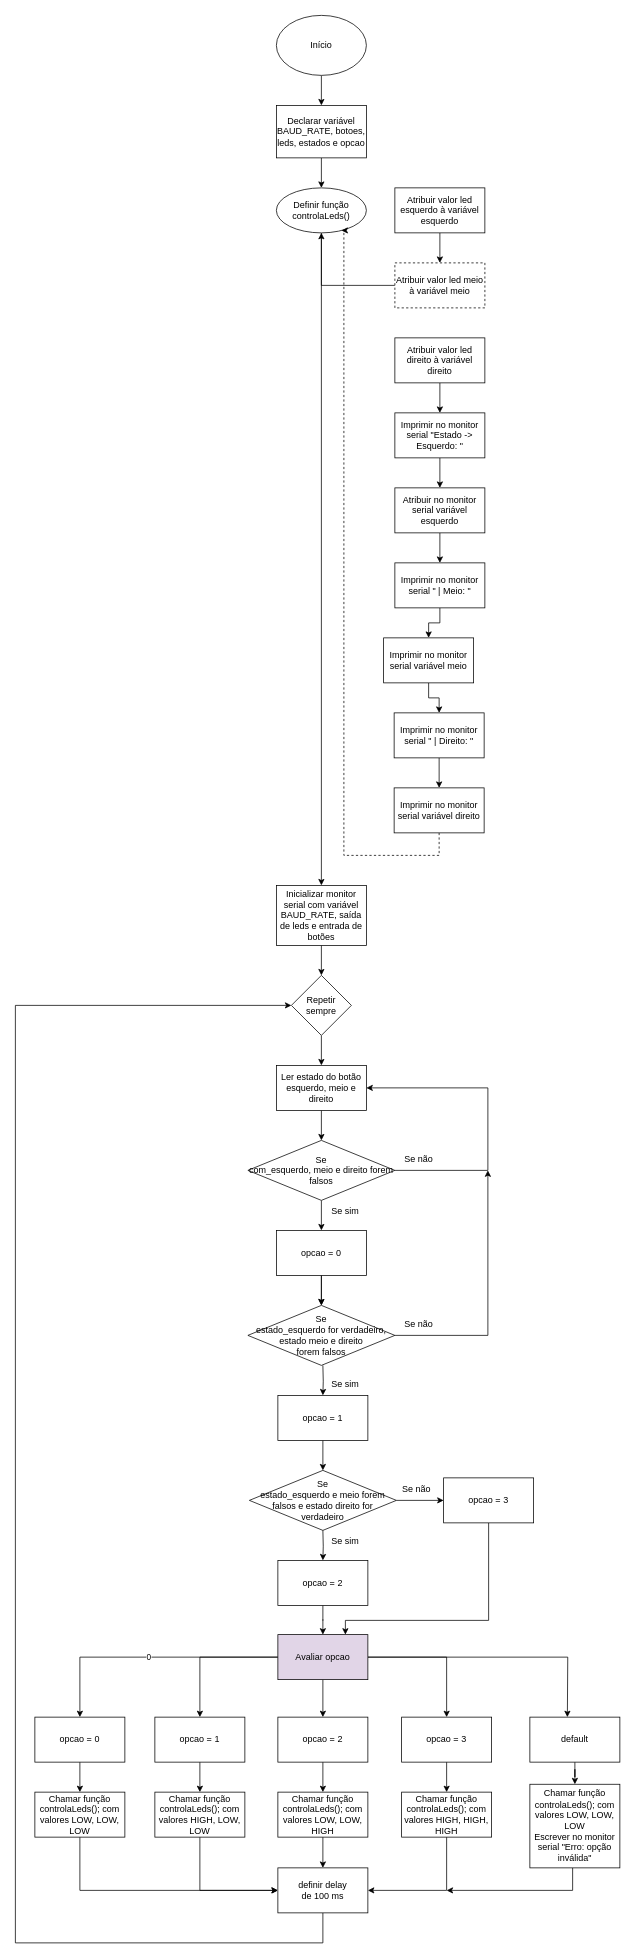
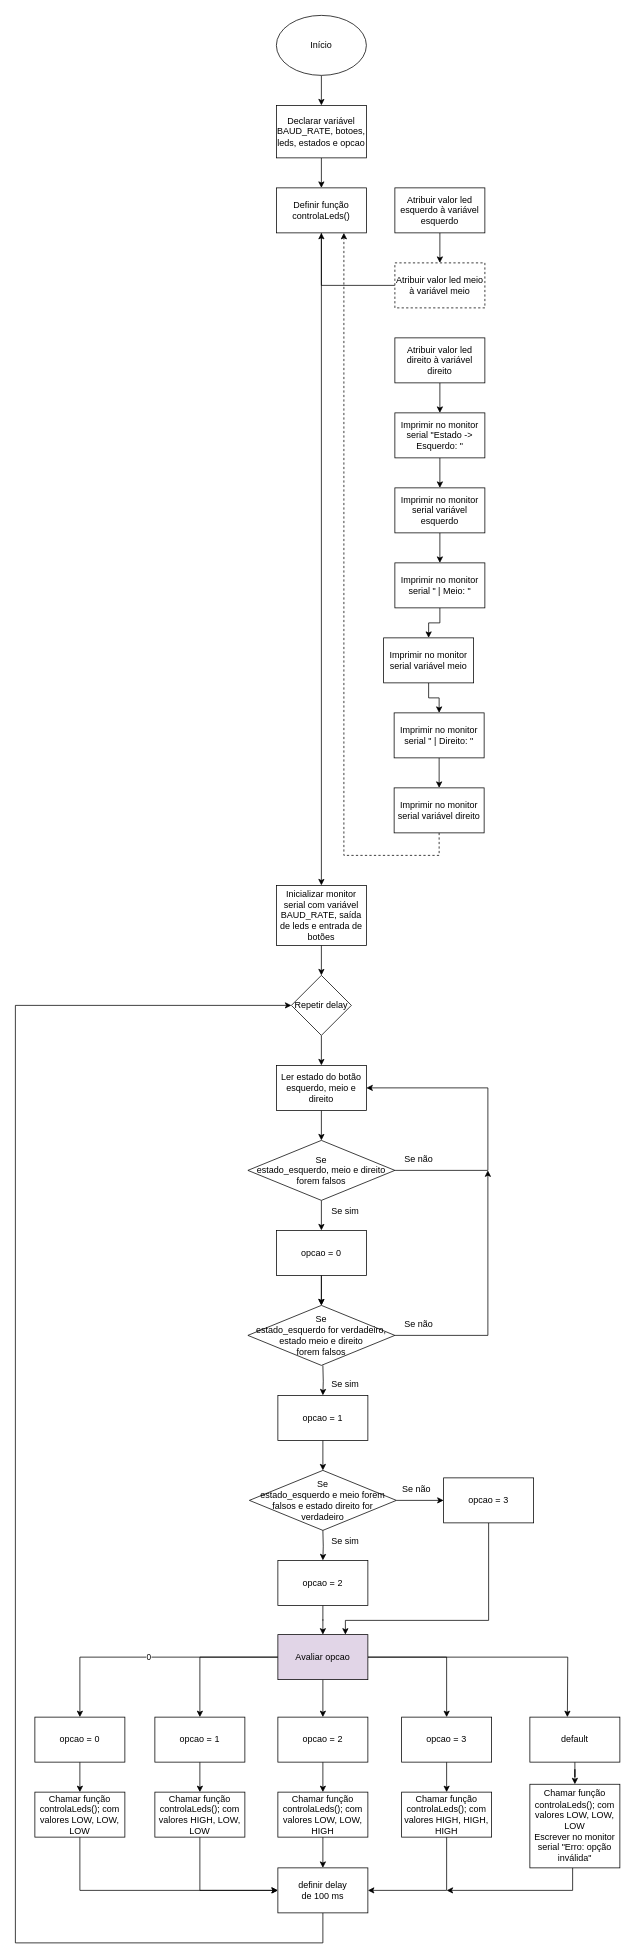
node "Definir função controlaLeds()": shape ellipse -> rectangle
node "Atribuir no monitor serial variável esquerdo": label "Atribuir no monitor serial variável esquerdo" -> "Imprimir no monitor serial variável esquerdo"
node "Repetir sempre": label "Repetir sempre" -> "Repetir delay"
node "Se com_esquerdo, meio e direito forem falsos": label "Se com_esquerdo, meio e direito forem falsos" -> "Se estado_esquerdo, meio e direito forem falsos"
